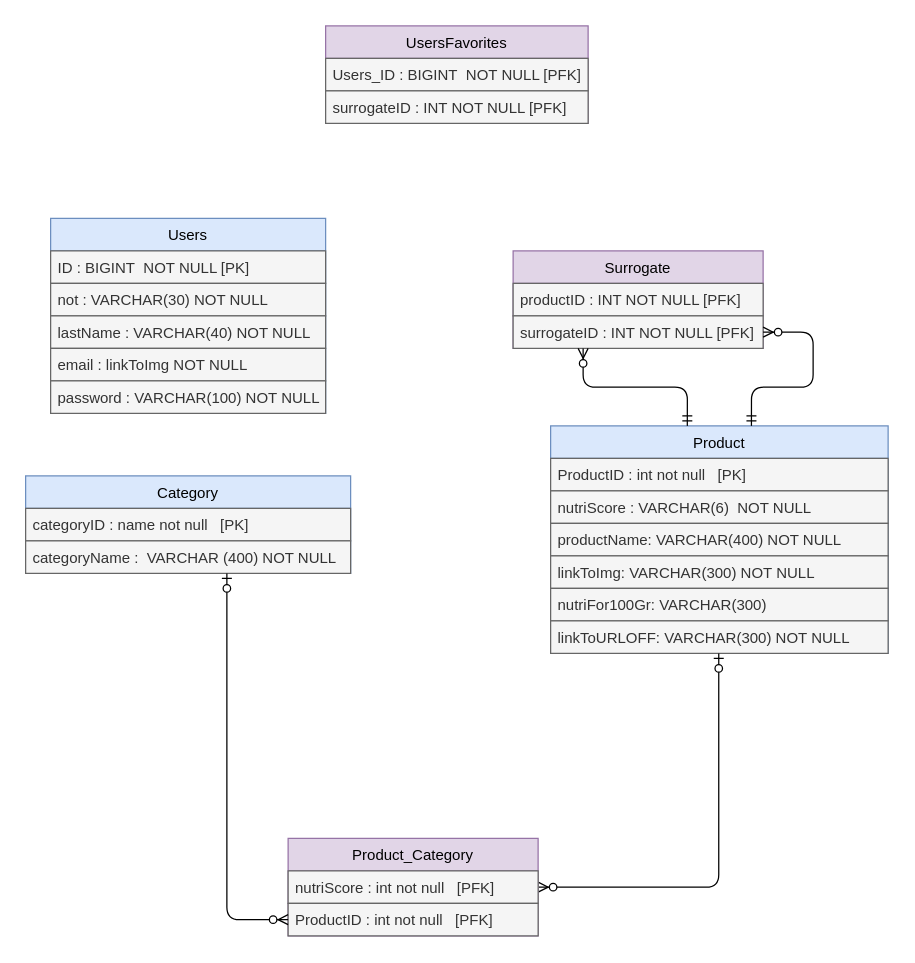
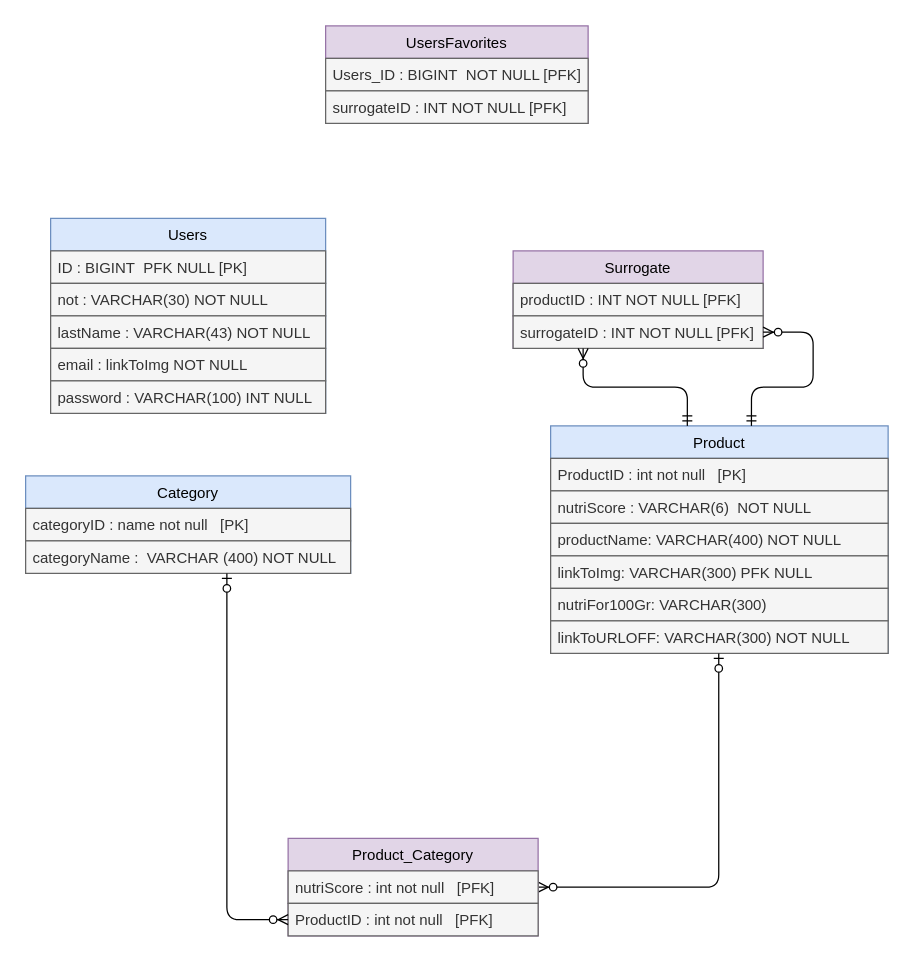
node "ID : BIGINT NOT NULL [PK]": label "ID : BIGINT NOT NULL [PK]" -> "ID : BIGINT PFK NULL [PK]"
node "lastName : VARCHAR(40) NOT NULL": label "lastName : VARCHAR(40) NOT NULL" -> "lastName : VARCHAR(43) NOT NULL"
node "password : VARCHAR(100) NOT NULL": label "password : VARCHAR(100) NOT NULL" -> "password : VARCHAR(100) INT NULL"
node "linkToImg: VARCHAR(300) NOT NULL": label "linkToImg: VARCHAR(300) NOT NULL" -> "linkToImg: VARCHAR(300) PFK NULL"
